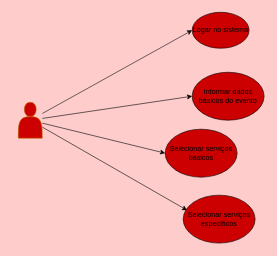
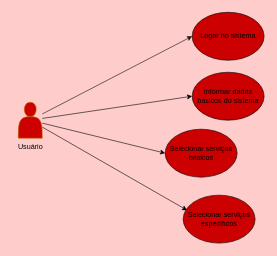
node "Logar no sistema": size 57x36 -> 72x48
node "Informar dados básicos do evento": label "Informar dados básicos do evento" -> "Informar dados básicos do sistema"
node "Usuário": added
